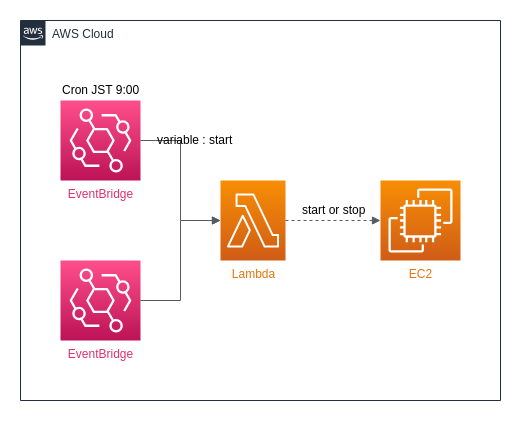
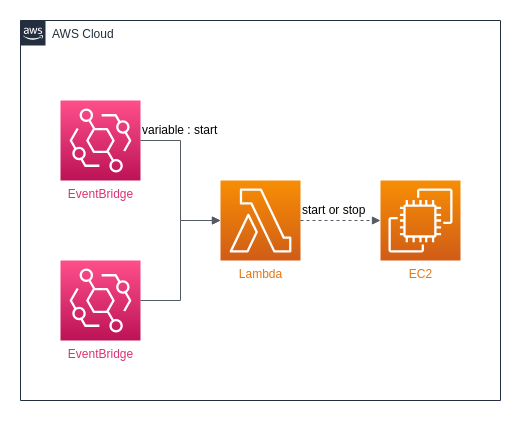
node "Cron JST 9:00": removed
node "variable : start": moved (206, 141) -> (191, 131)
node "Lambda": size 65x80 -> 80x80
